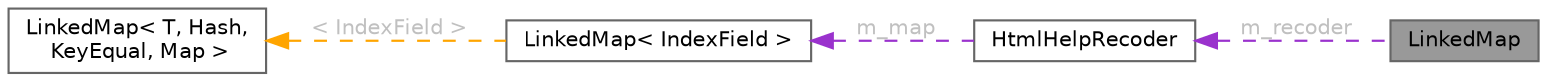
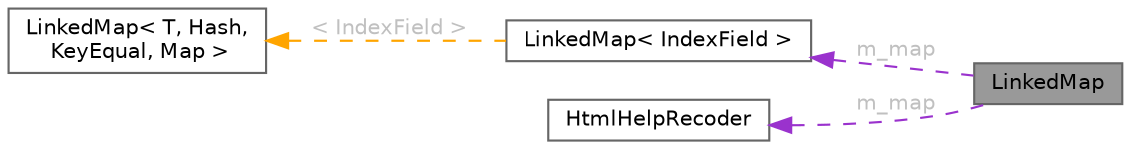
edge "LinkedMap" -> "HtmlHelpRecoder": label " m_recoder" -> " m_map"
edge "HtmlHelpRecoder" -> "LinkedMap< IndexField >": now "LinkedMap" -> "LinkedMap< IndexField >"
